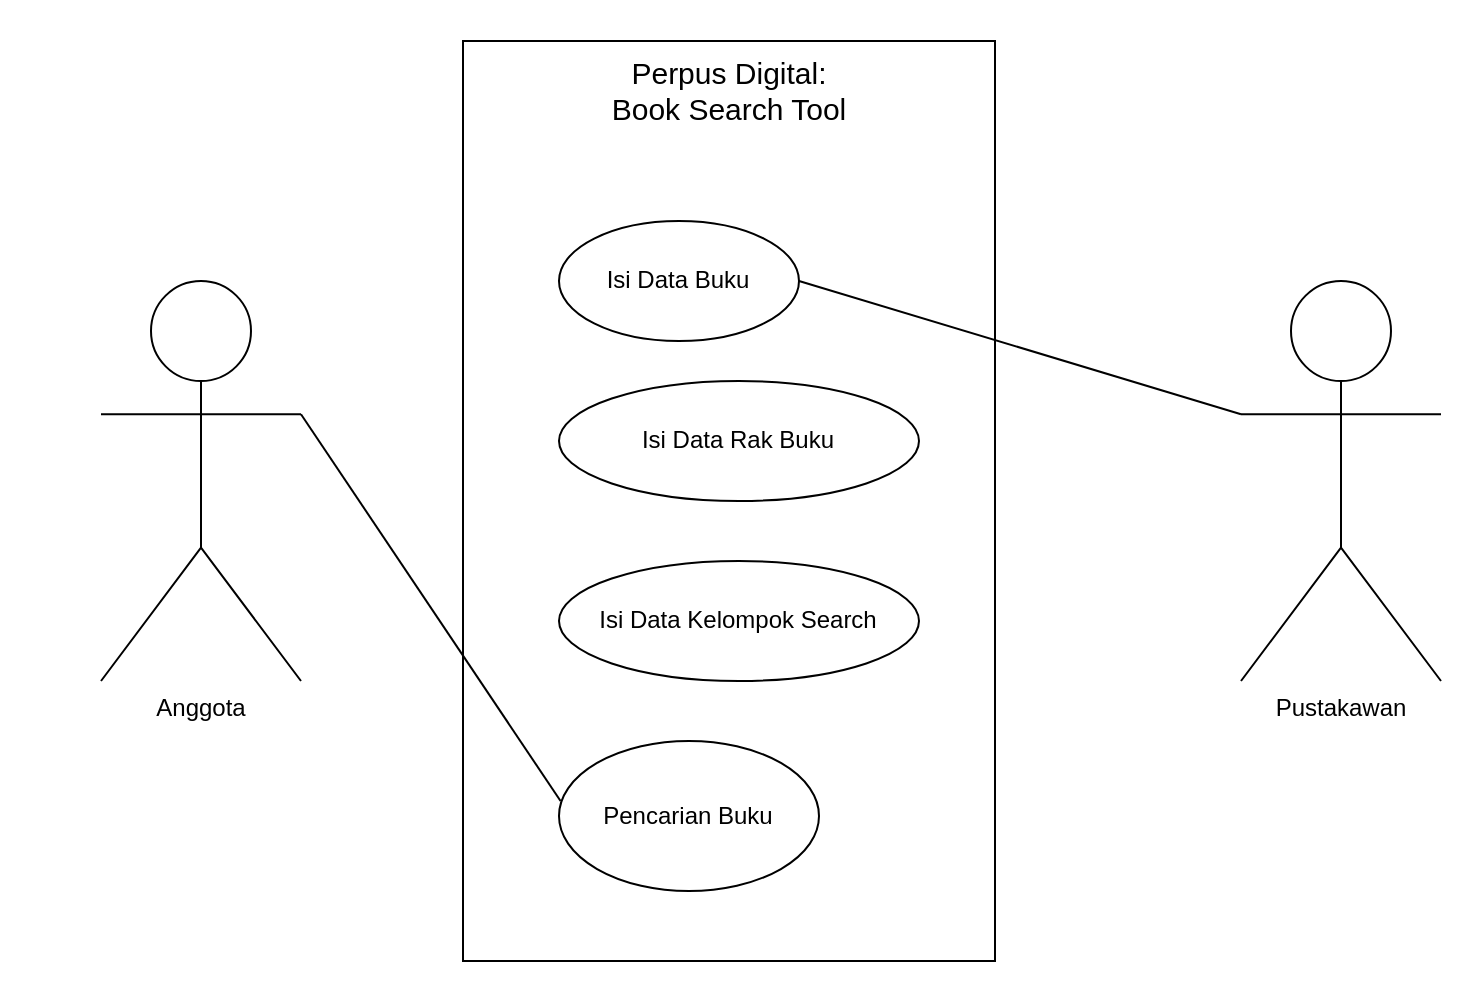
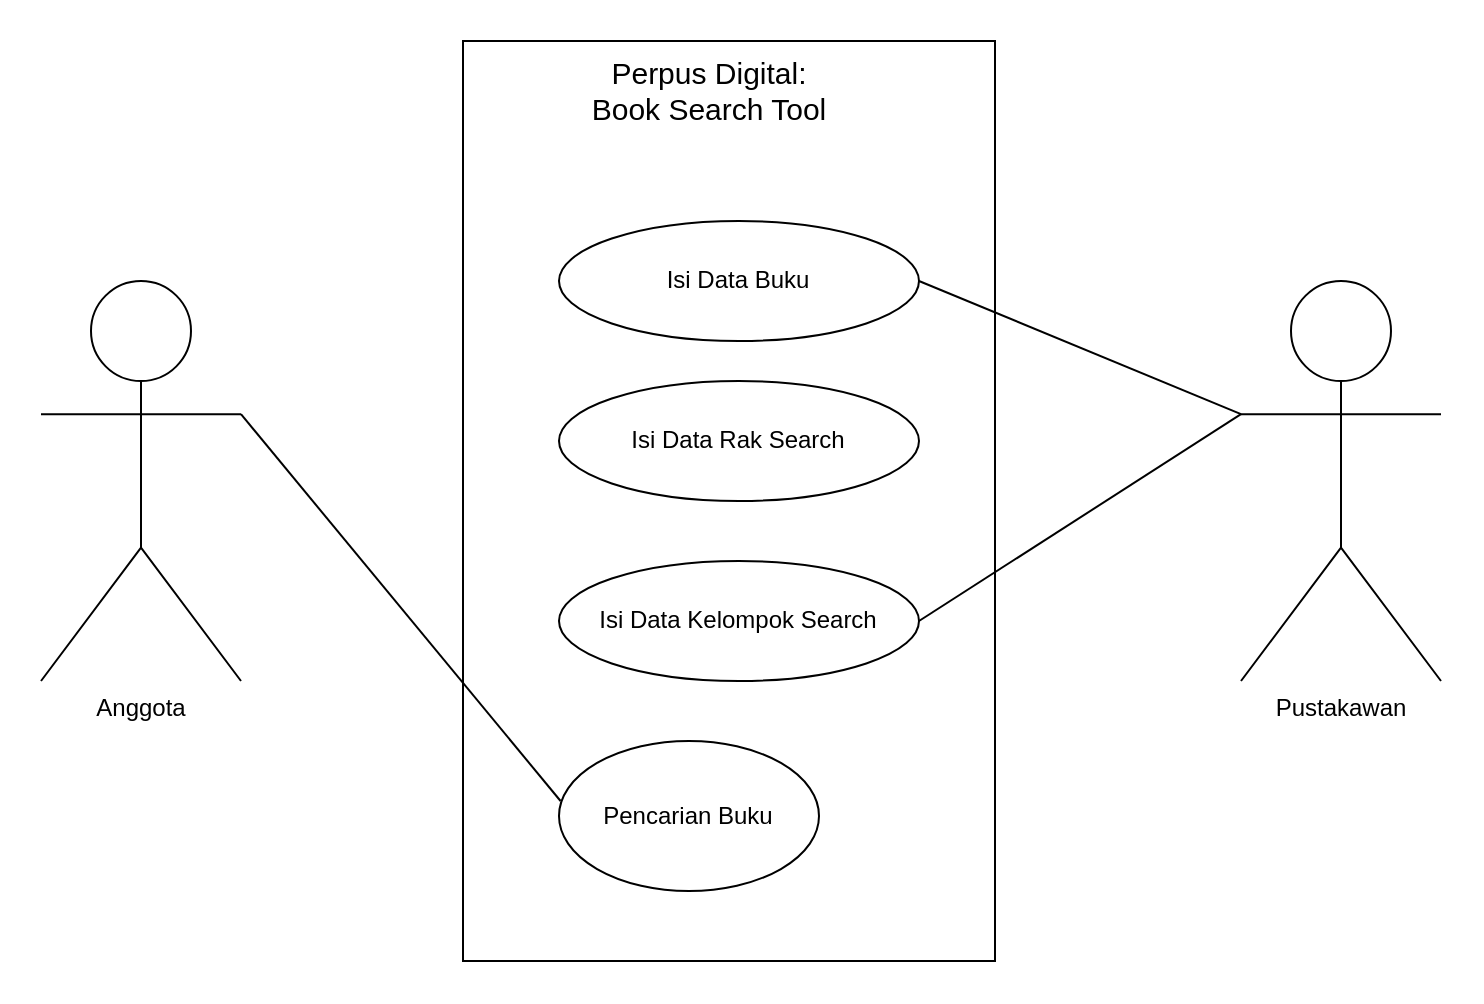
node "Perpus Digital:Book Search Tool": moved (729, 91) -> (709, 91)
node "Isi Data Buku": size 240x120 -> 360x120
node "Isi Data Rak Buku": label "Isi Data Rak Buku" -> "Isi Data Rak Search"
node "Anggota": moved (201, 481) -> (141, 481)
edge "Pustakawan" -- "Isi Data Kelompok Search": added
